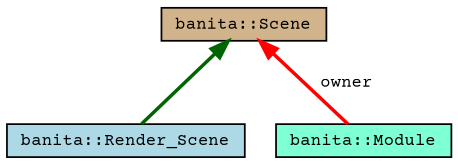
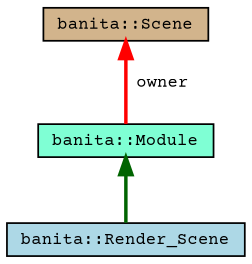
edge "banita::Render_Scene" -> "banita::Scene": now "banita::Render_Scene" -> "banita::Module"
